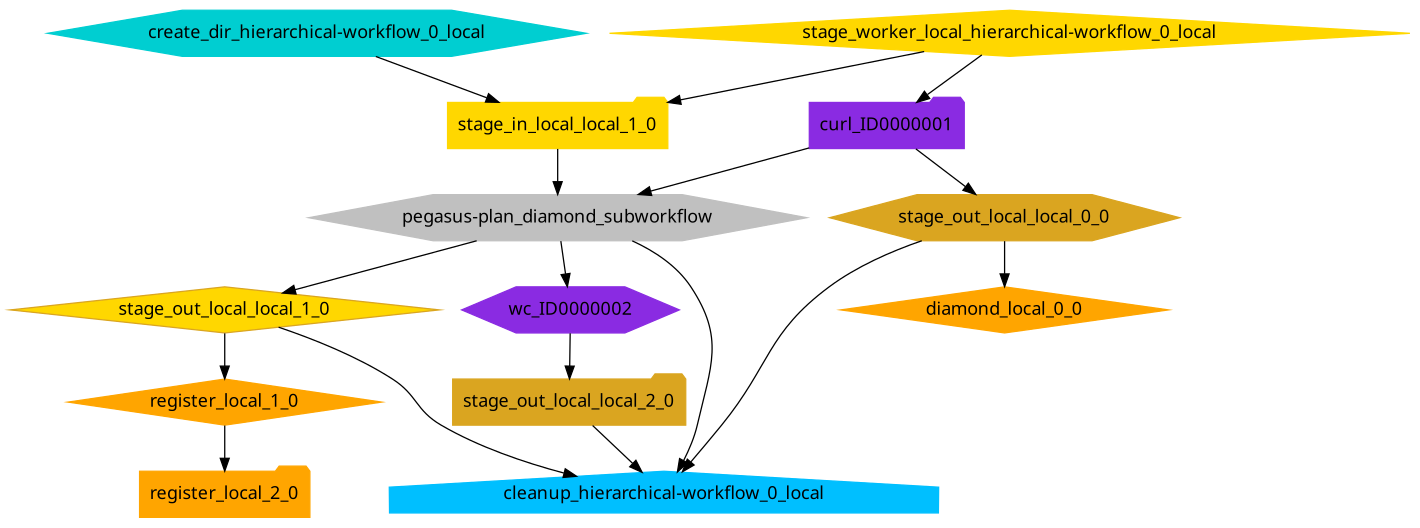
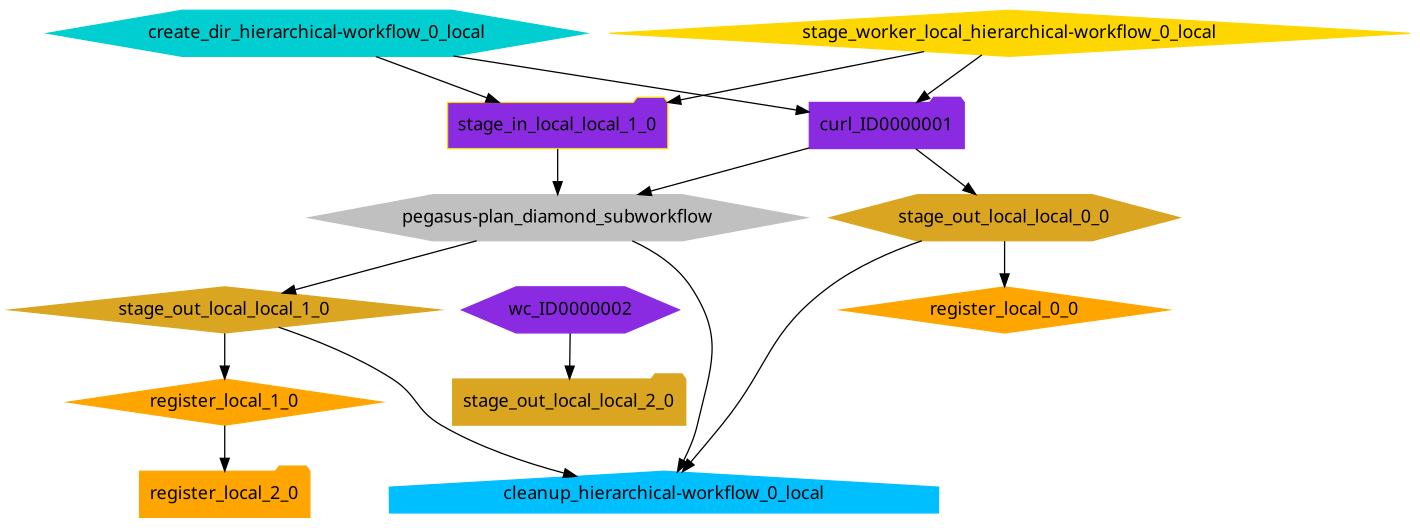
edge "create_dir_hierarchical-workflow_0_local" -> "curl_ID0000001": added
node "stage_in_local_local_1_0": fillcolor gold -> blueviolet
edge "pegasus-plan_diamond_subworkflow" -> "wc_ID0000002": removed
node "stage_out_local_local_1_0": fillcolor gold -> goldenrod
node "diamond_local_0_0": label "diamond_local_0_0" -> "register_local_0_0"
edge "stage_out_local_local_2_0" -> "cleanup_hierarchical-workflow_0_local": removed
